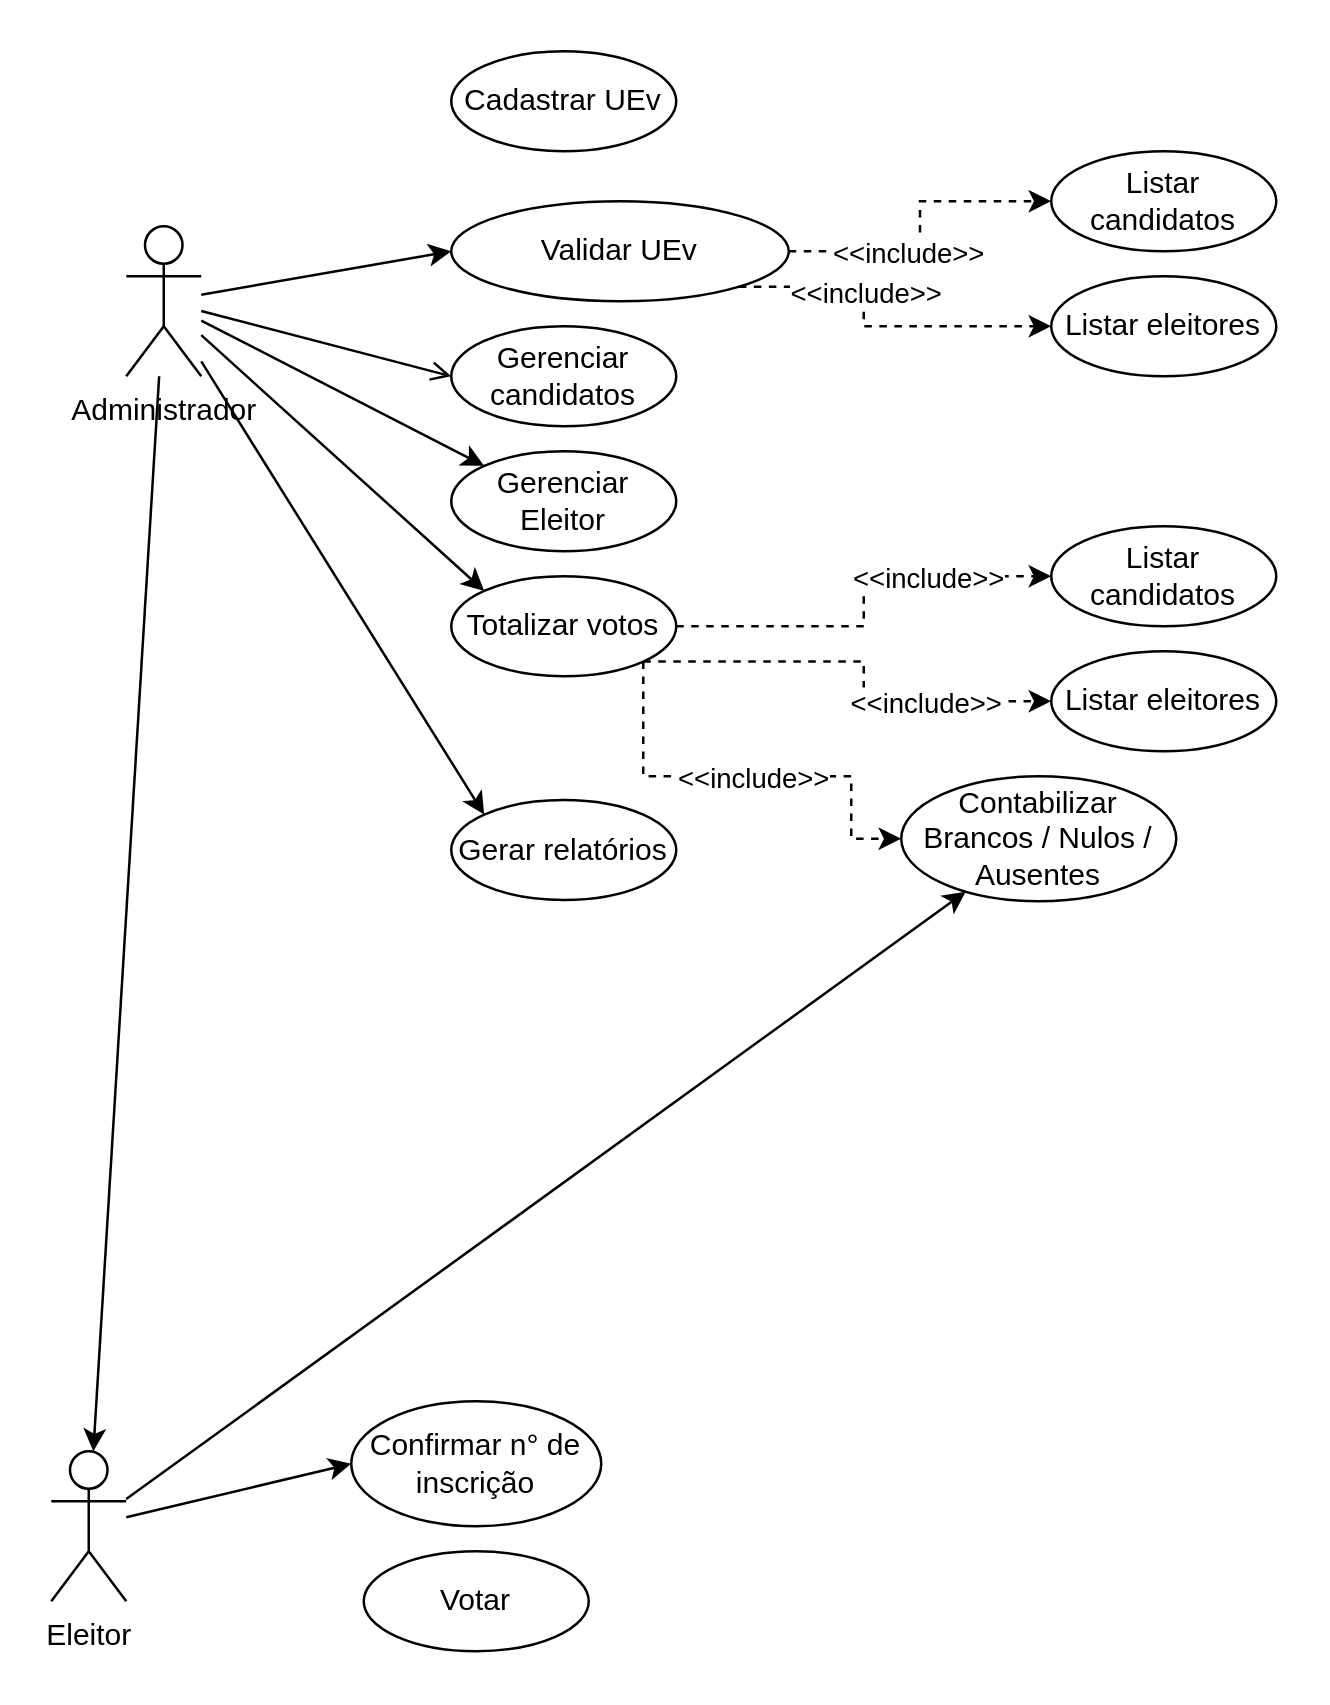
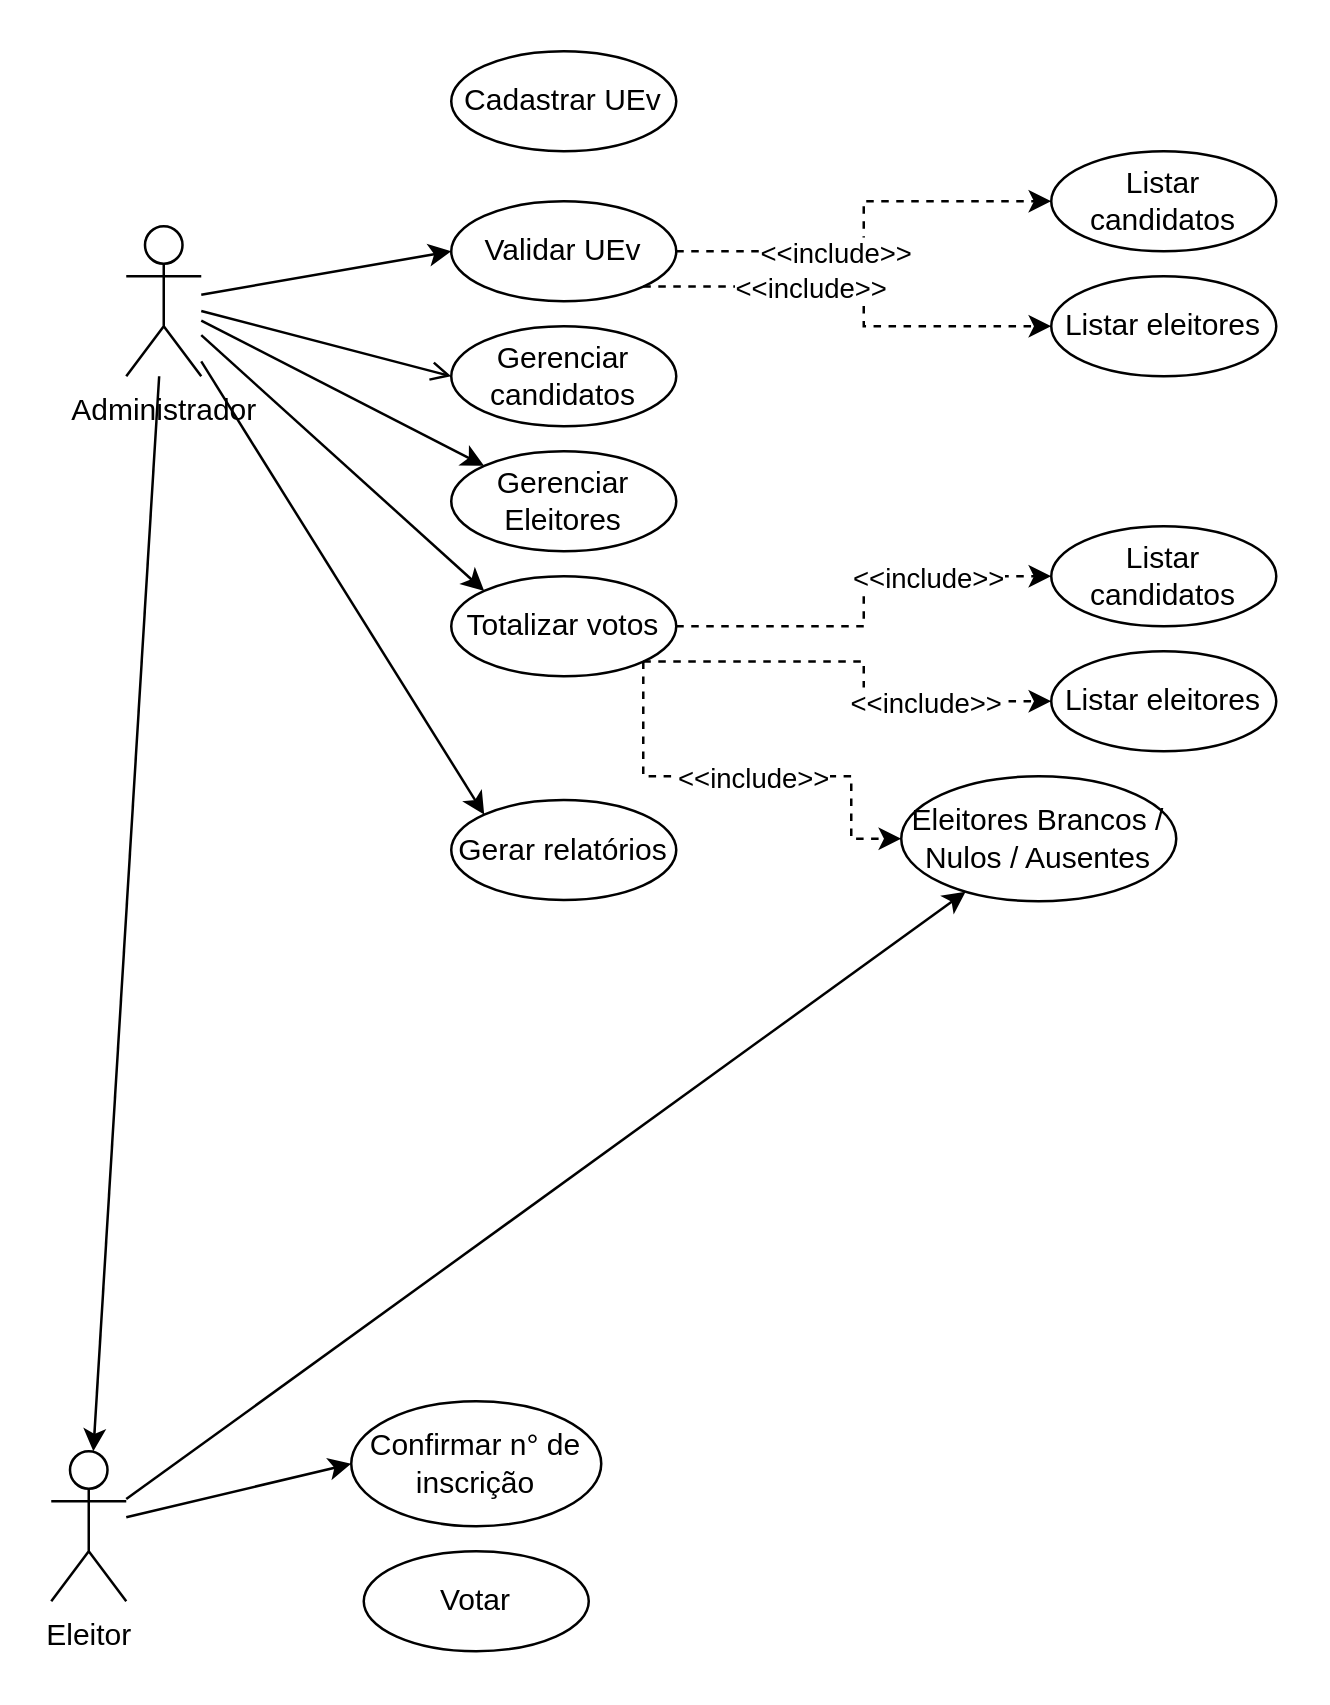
node "Validar UEv": size 338x100 -> 225x100
node "Gerenciar Eleitor": label "Gerenciar Eleitor" -> "Gerenciar Eleitores"
node "Contabilizar Brancos / Nulos / Ausentes": label "Contabilizar Brancos / Nulos / Ausentes" -> "Eleitores Brancos / Nulos / Ausentes"
